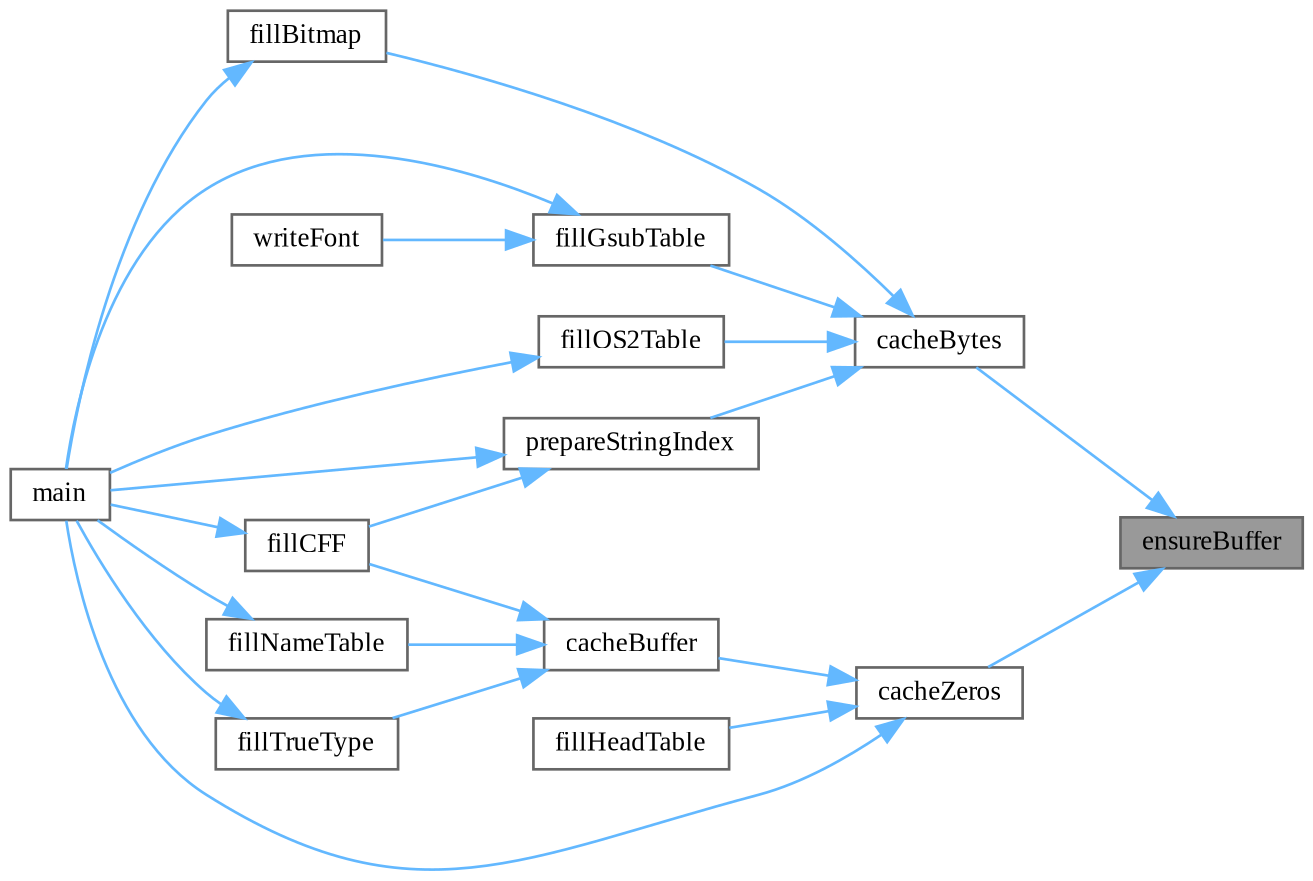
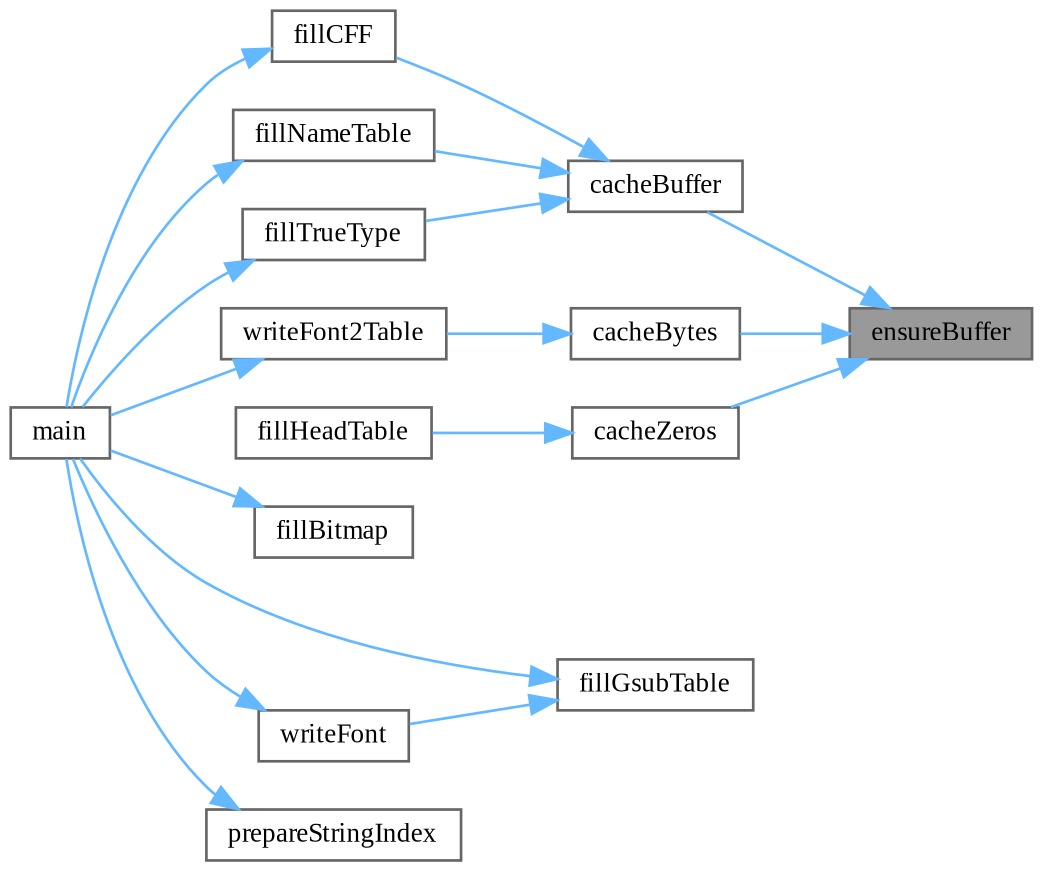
edge "fillBitmap" -> "cacheBytes": removed
edge "fillGsubTable" -> "cacheBytes": removed
node "fillOS2Table": label "fillOS2Table" -> "writeFont2Table"
edge "prepareStringIndex" -> "cacheBytes": removed
edge "fillCFF" -> "prepareStringIndex": removed
edge "cacheBuffer" -> "cacheZeros": now "cacheBuffer" -> "ensureBuffer"
edge "main" -> "cacheZeros": now "main" -> "writeFont"
